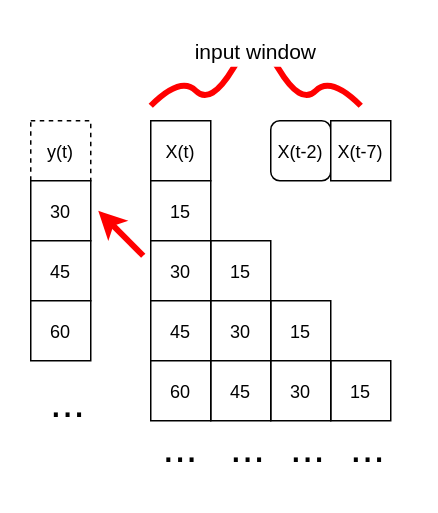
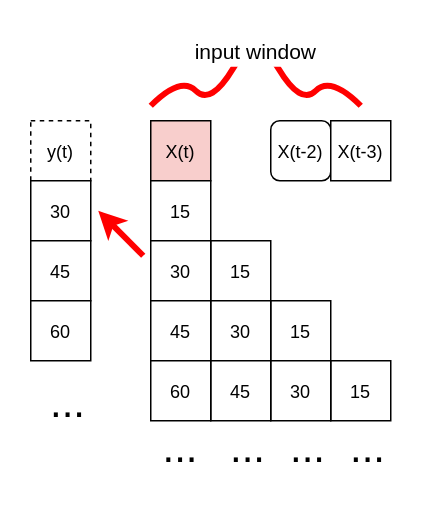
node "X(t)": fillcolor #ffffff -> #f8cecc
node "X(t-7)": label "X(t-7)" -> "X(t-3)"
